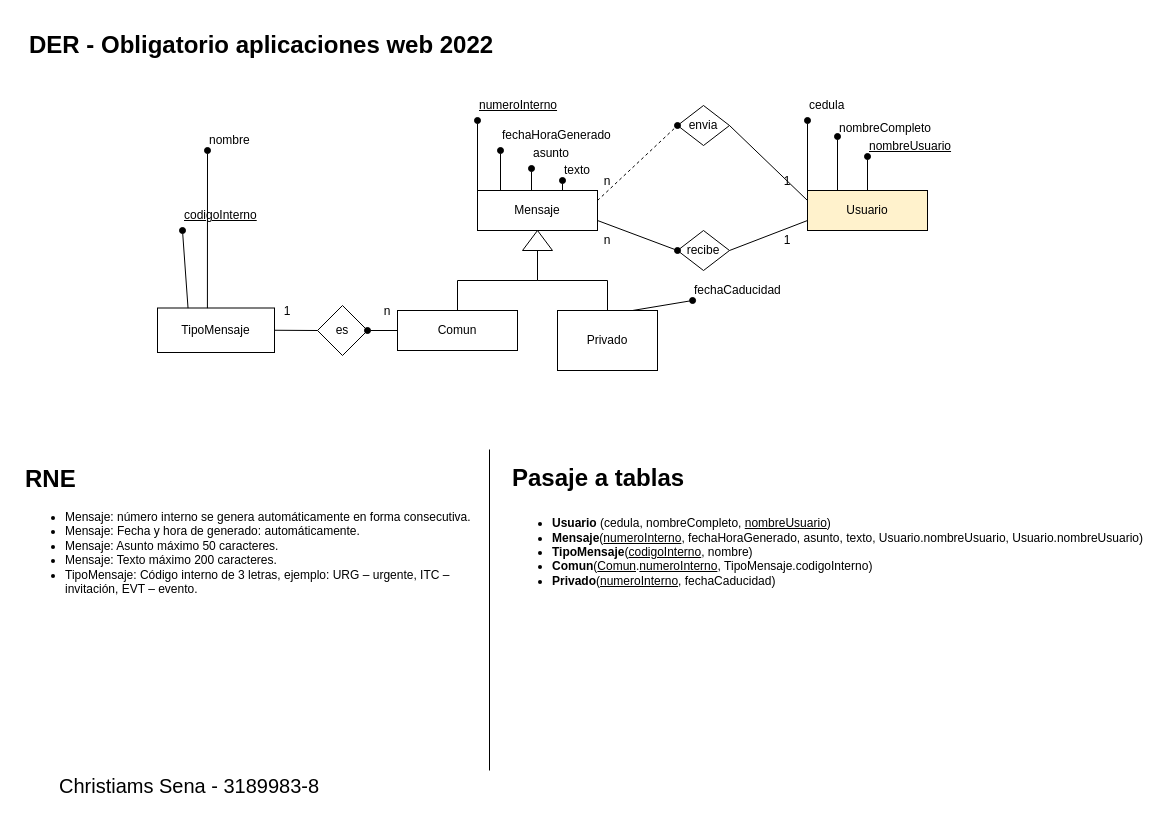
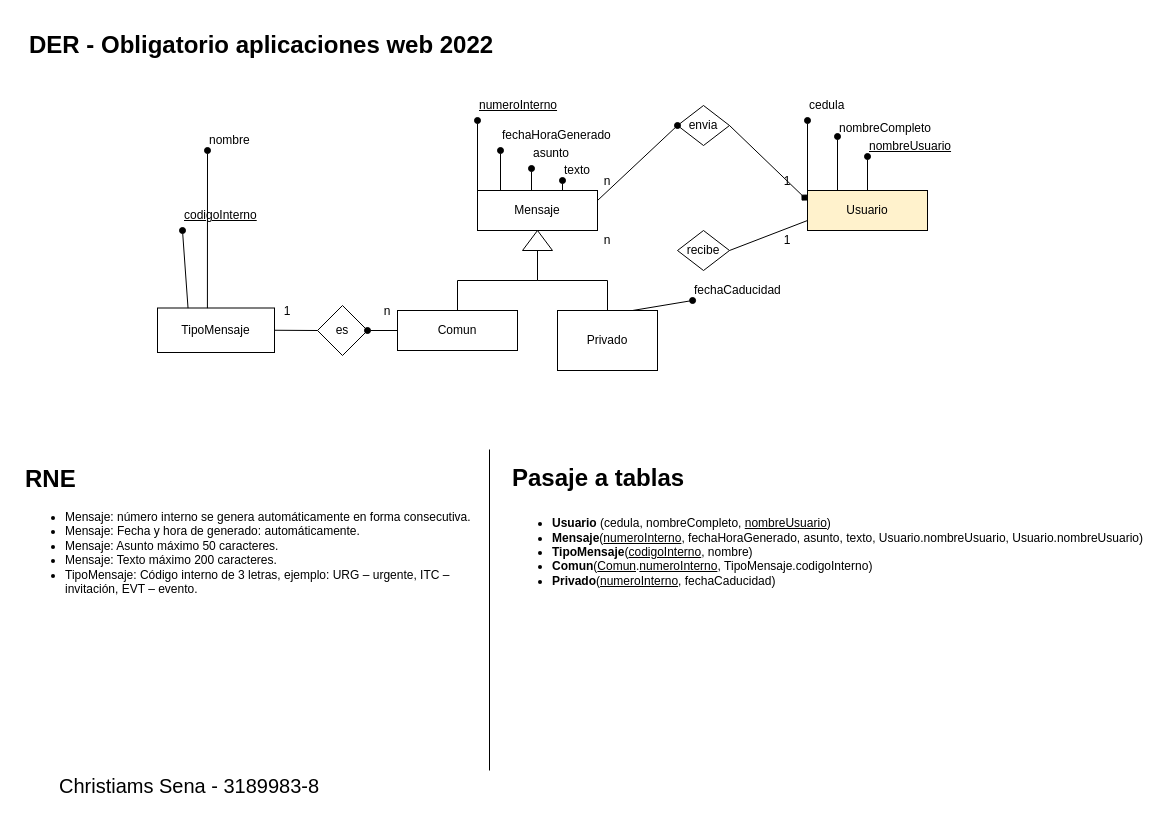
edge "Mensaje" -> "envia": style dashed -> solid
edge "envia" -- "Usuario": arrowhead none -> diamond
edge "Mensaje" -> "recibe": removed
